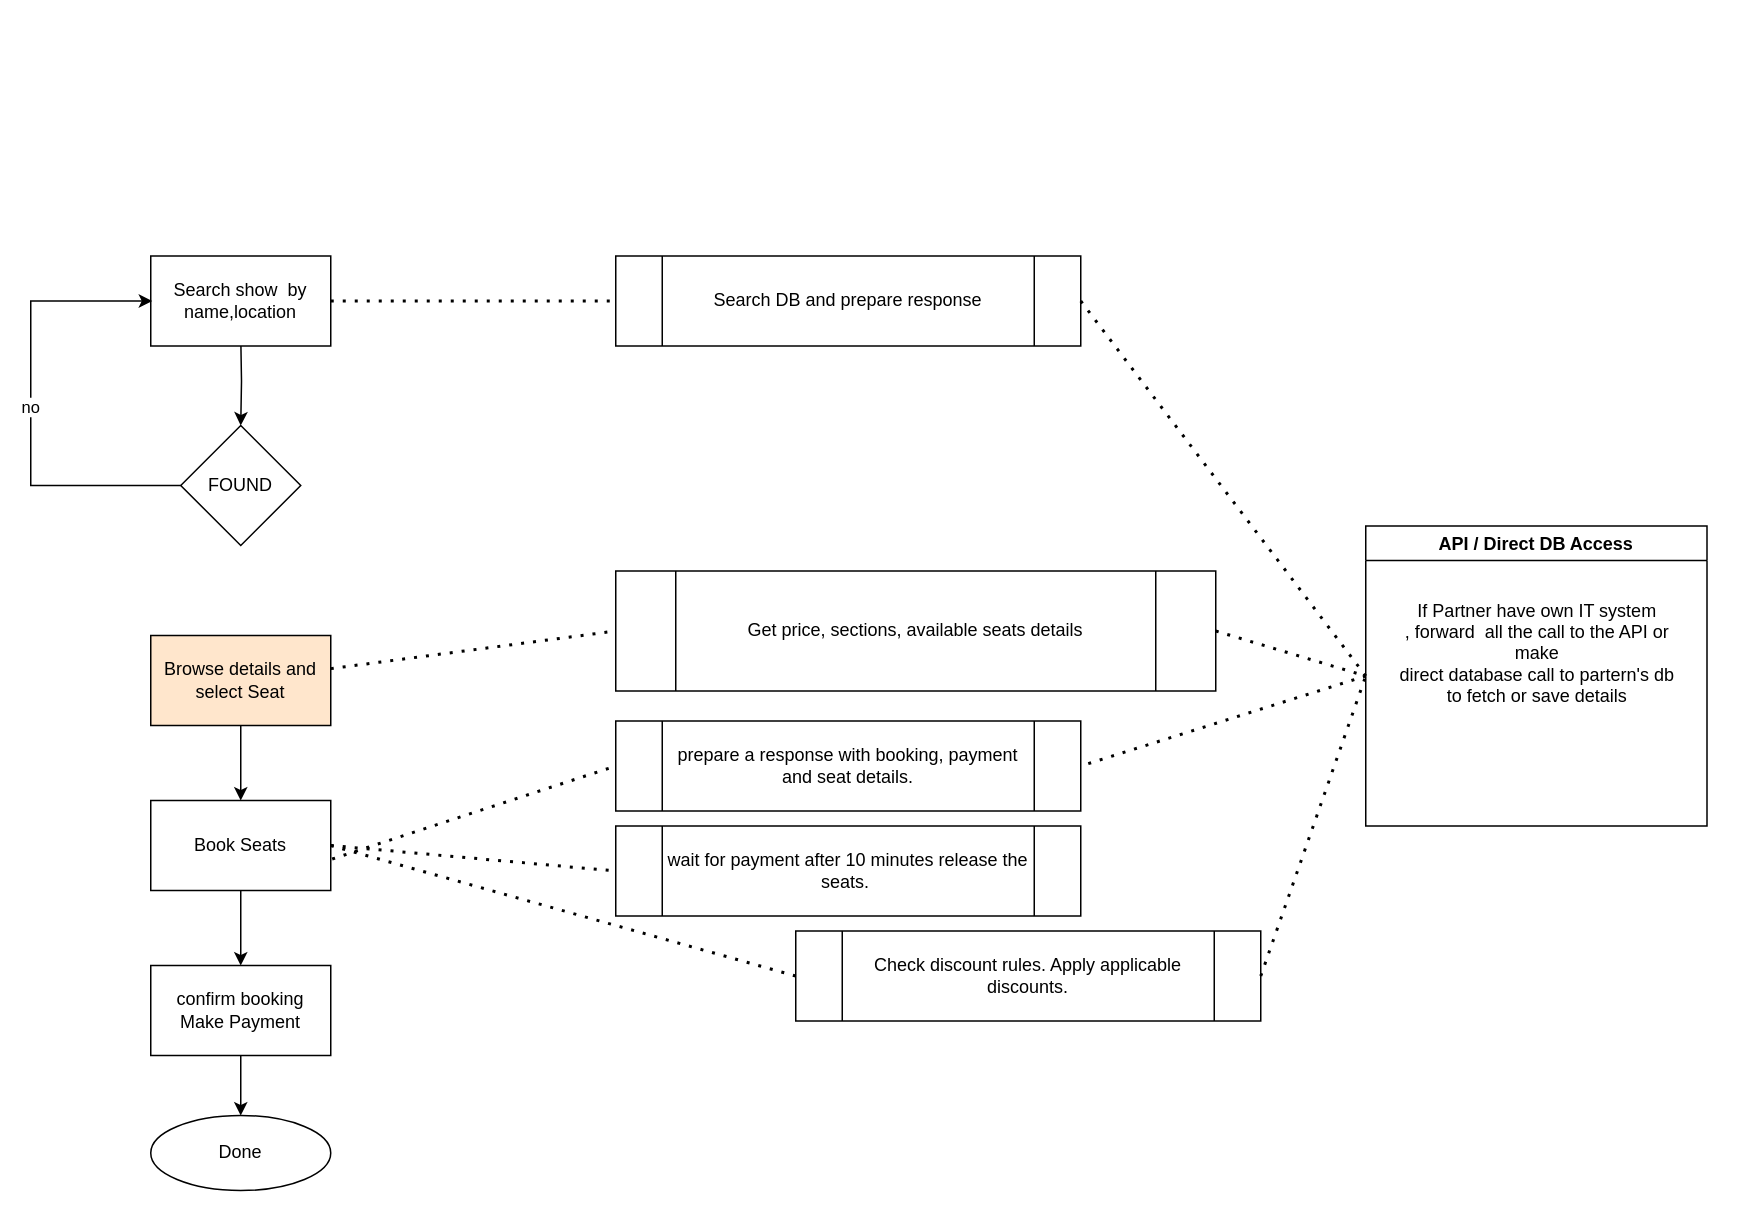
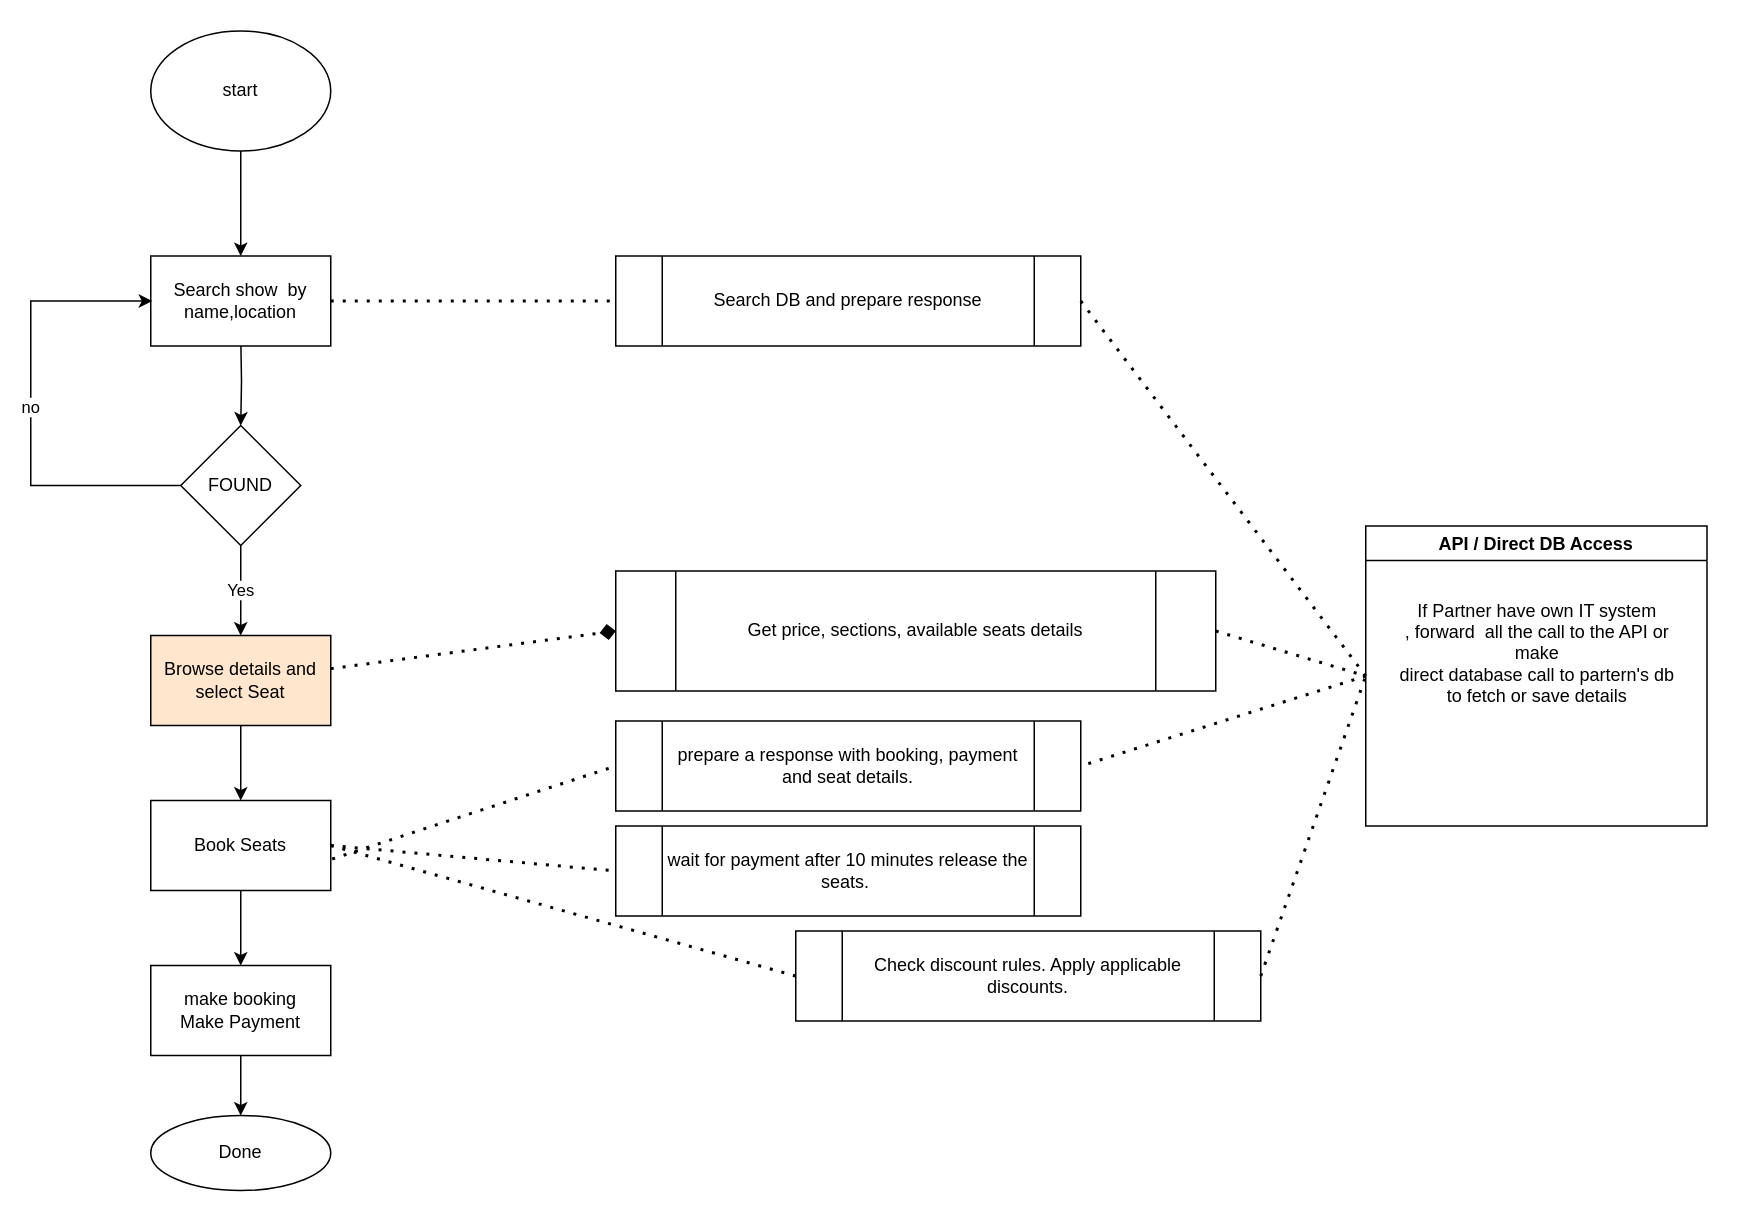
node "start": added
edge "start" -> "Search show by name,location": added
edge "FOUND" -> "Browse details and select Seat": added, label "Yes"
edge "Get price, sections, available seats details" -- "Browse details and select Seat": arrowhead none -> diamond
node "confirm booking Make Payment": label "confirm booking Make Payment" -> "make booking Make Payment"
